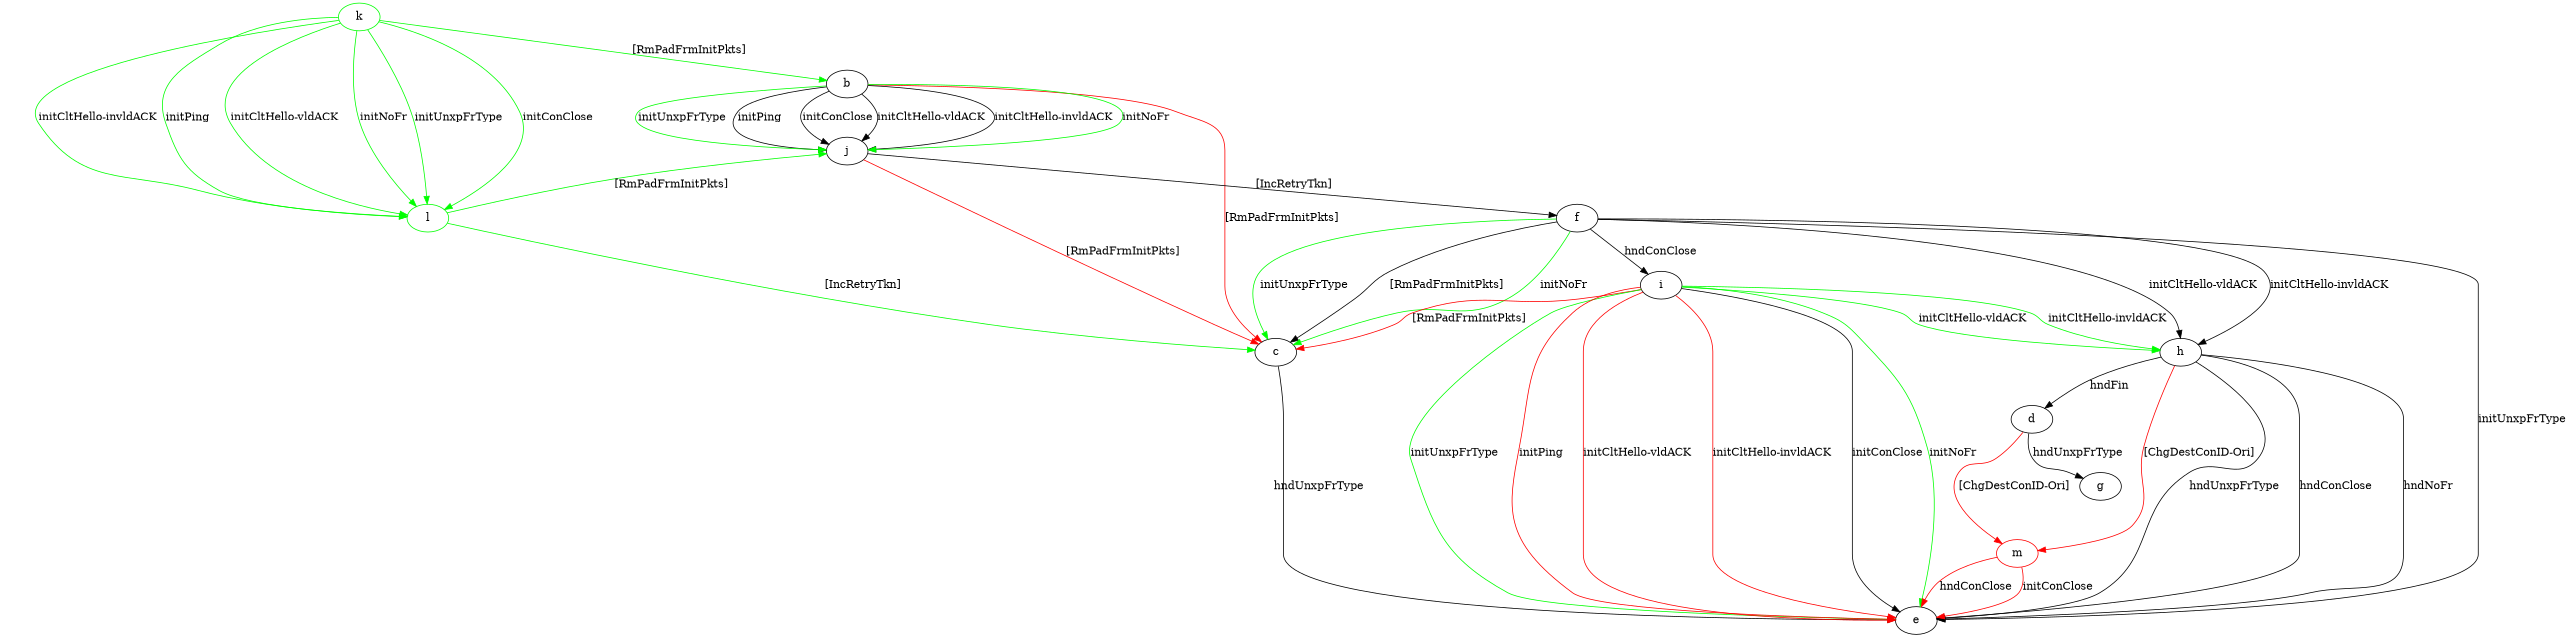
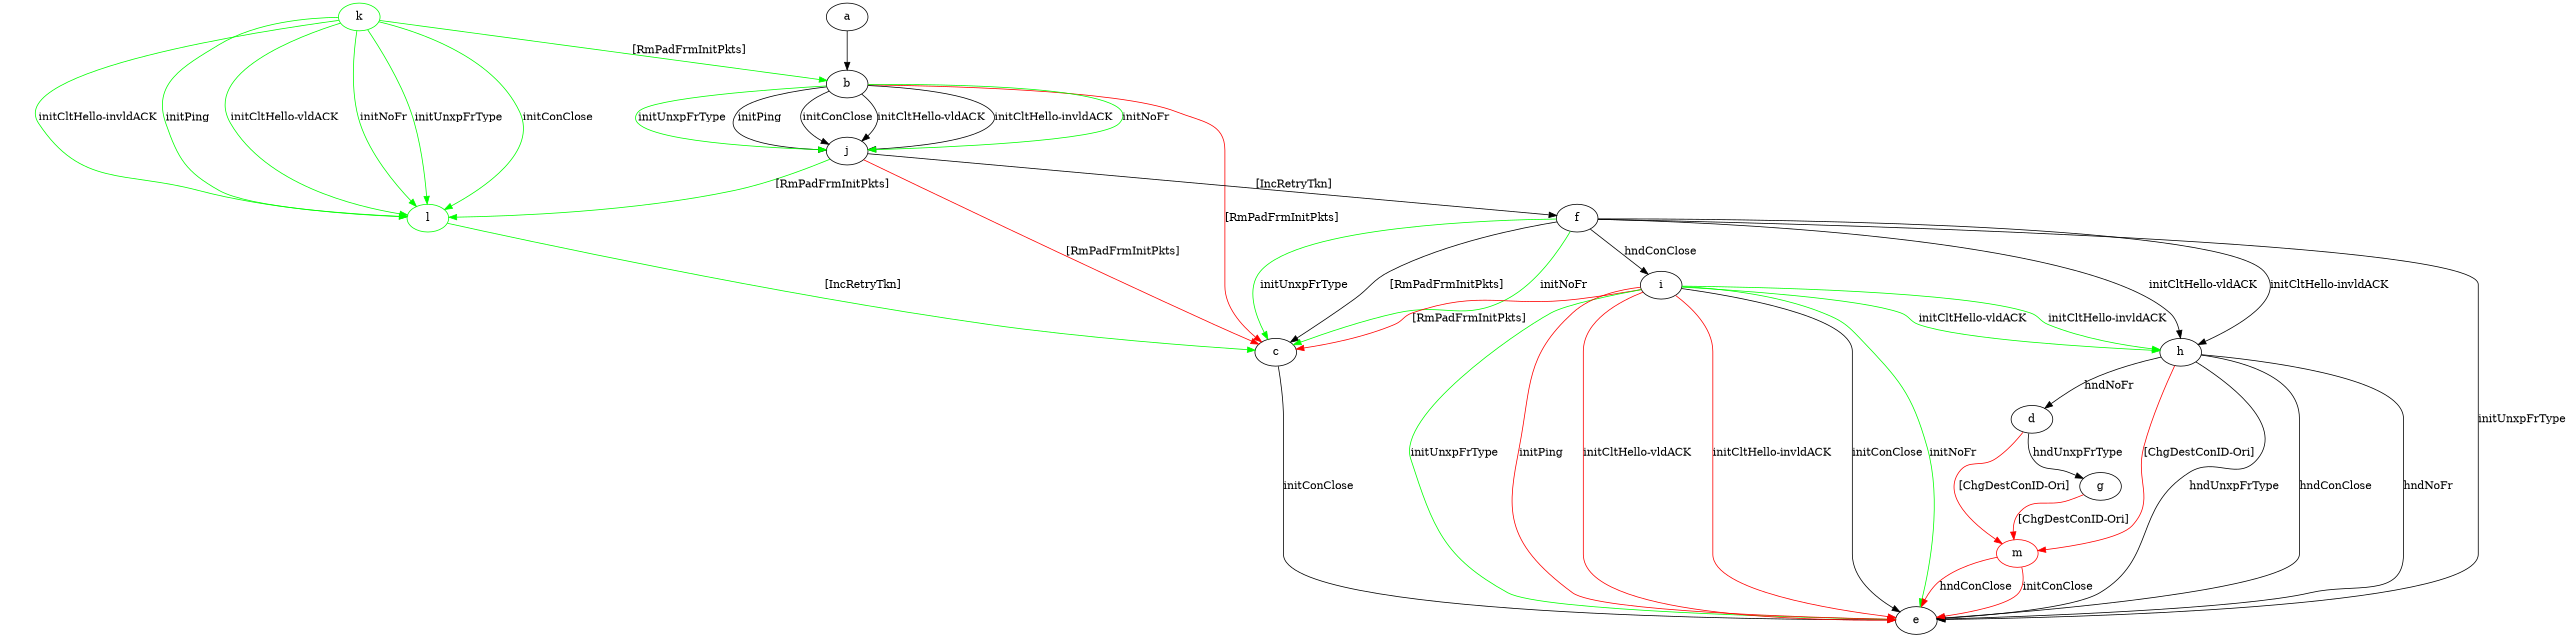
node "a": added
edge "l" -> "j": reversed
edge "h" -> "d": label "hndFin " -> "hndNoFr "
edge "c" -> "e": label "hndUnxpFrType " -> "initConClose "
edge "g" -> "m": added, label "[ChgDestConID-Ori]"
